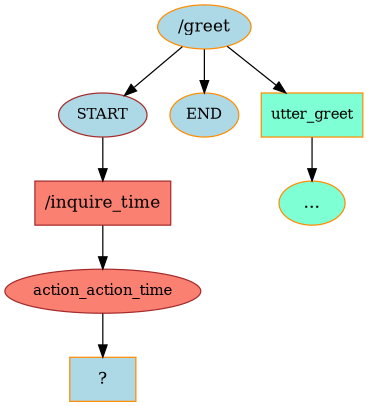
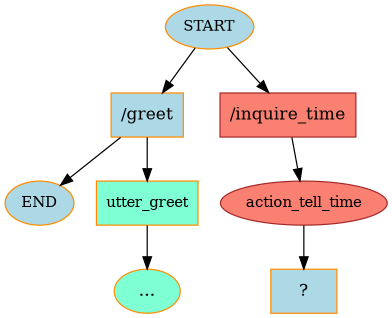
node "/greet": shape ellipse -> box
edge "/greet" -> "START": reversed
node "START": color brown -> darkorange
node "action_action_time": label "action_action_time" -> "action_tell_time"
